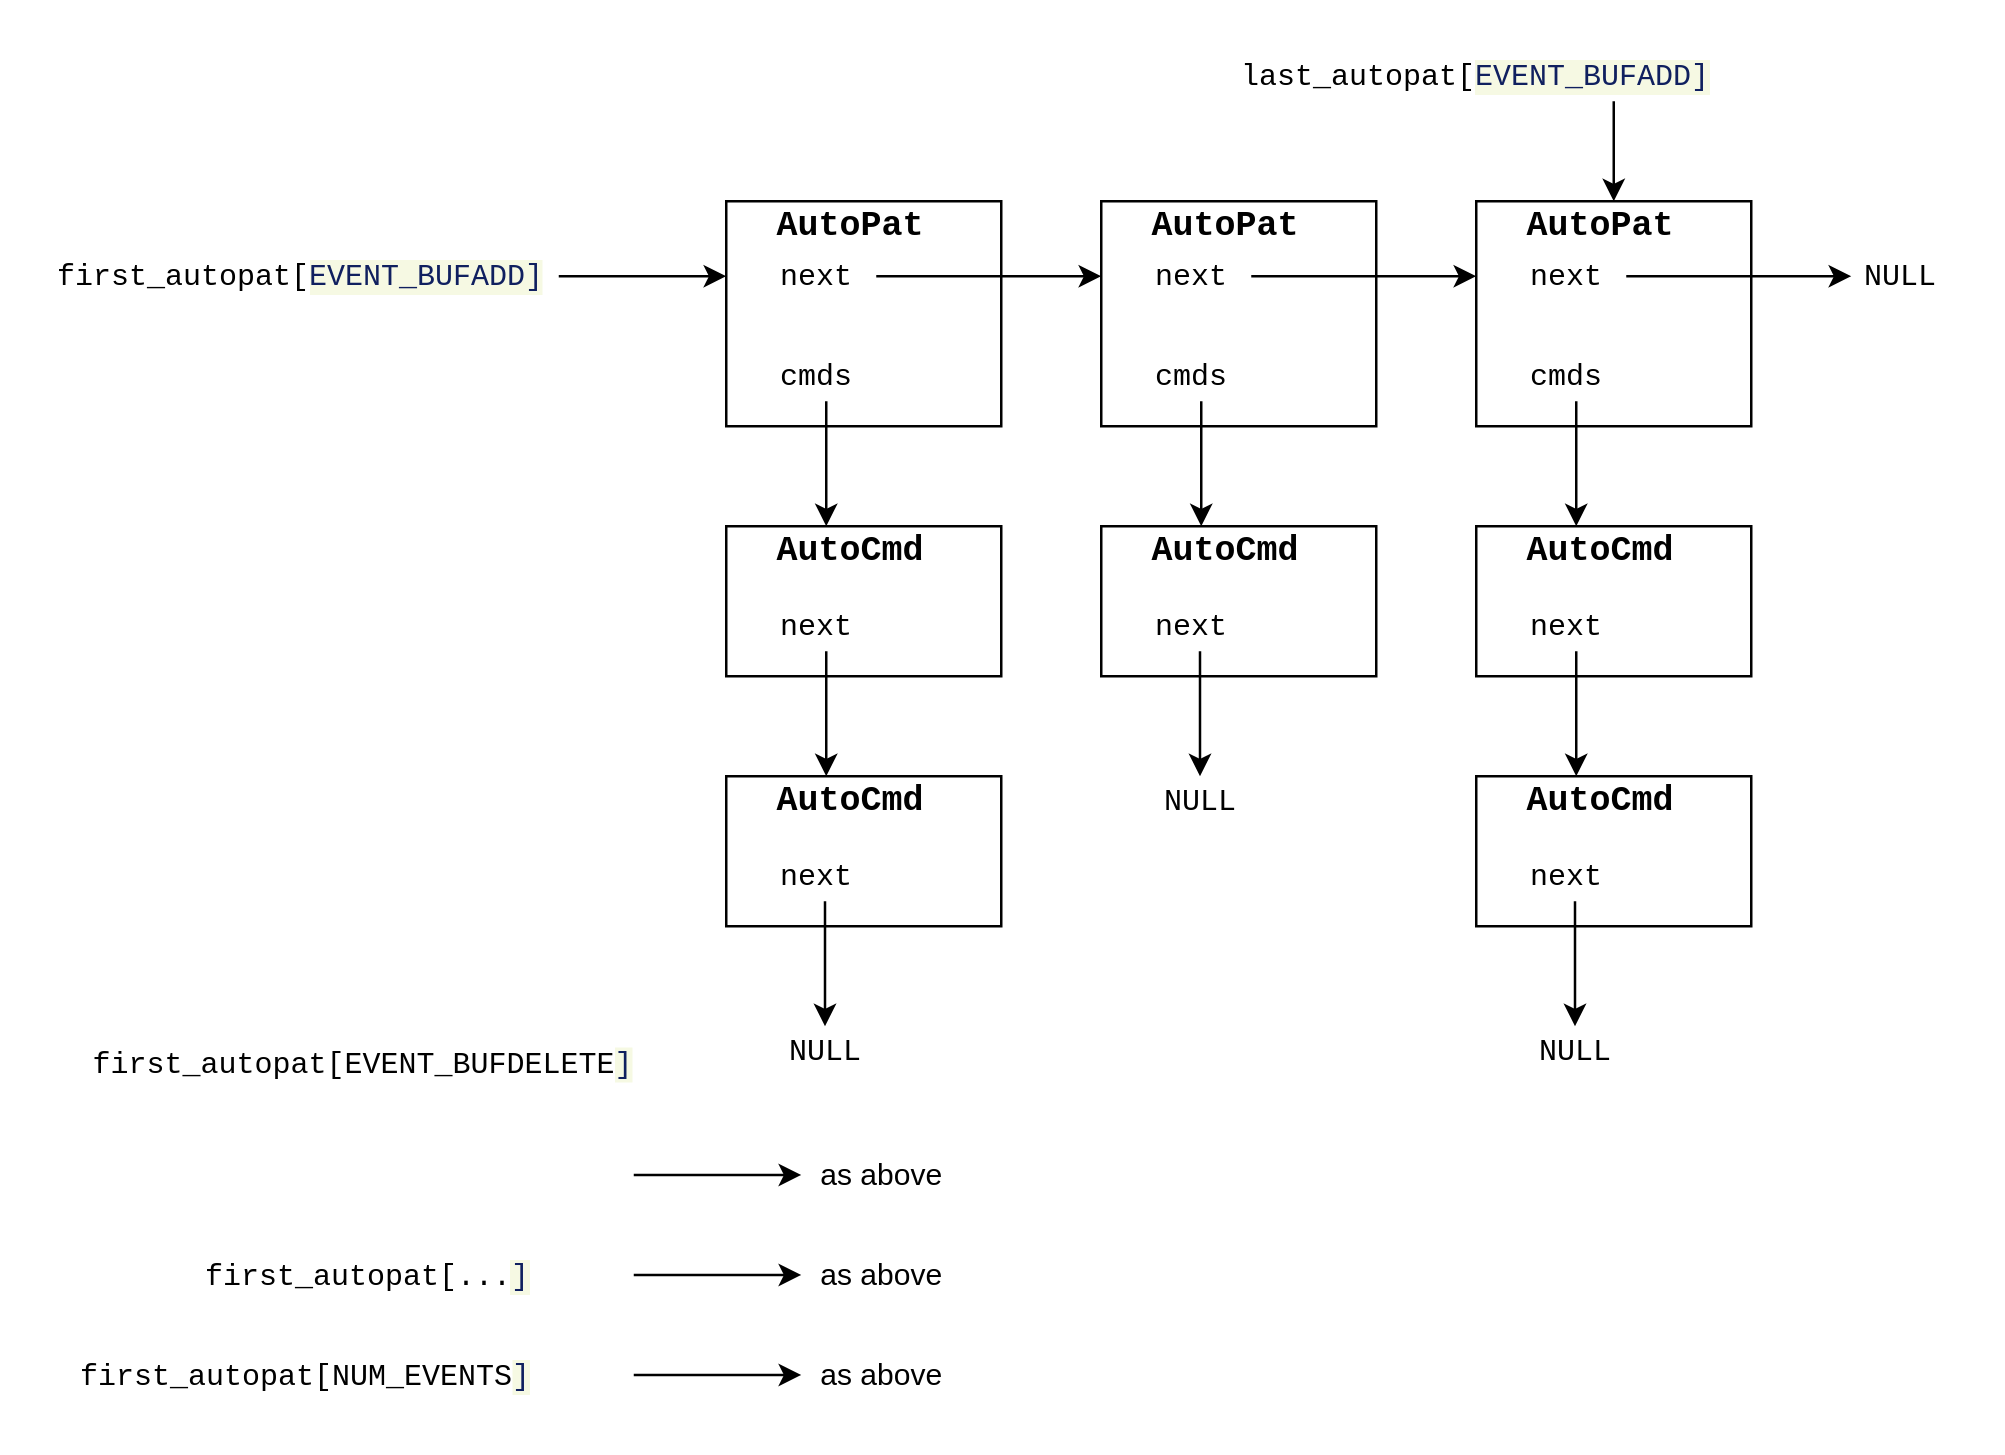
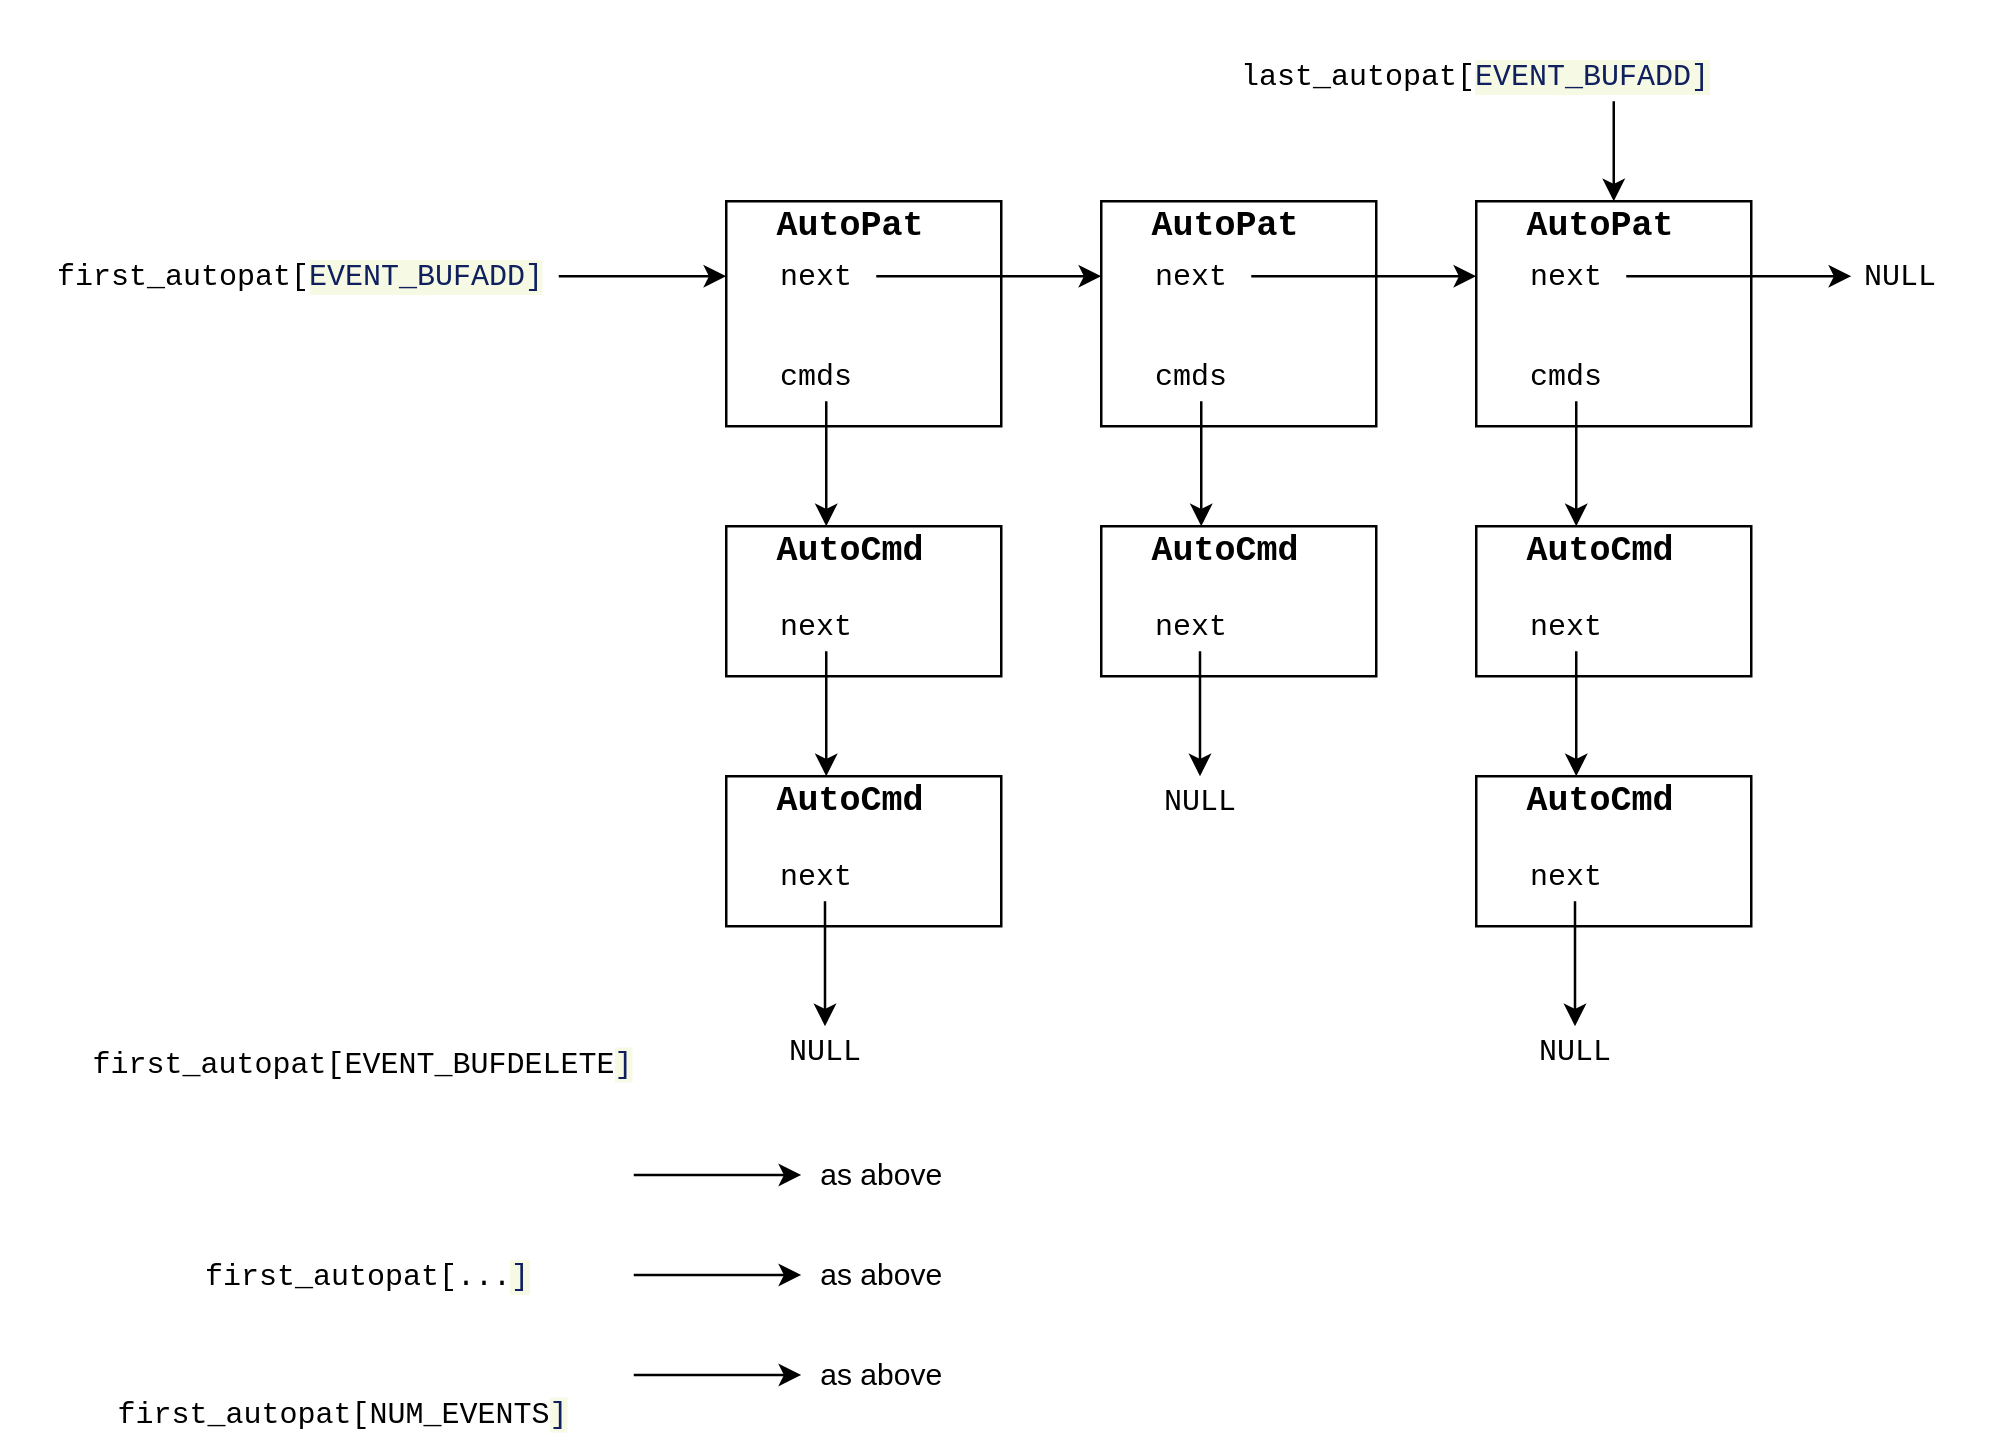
node "first_autopat[NUM_EVENTS]": moved (326, 1376) -> (364, 1414)
